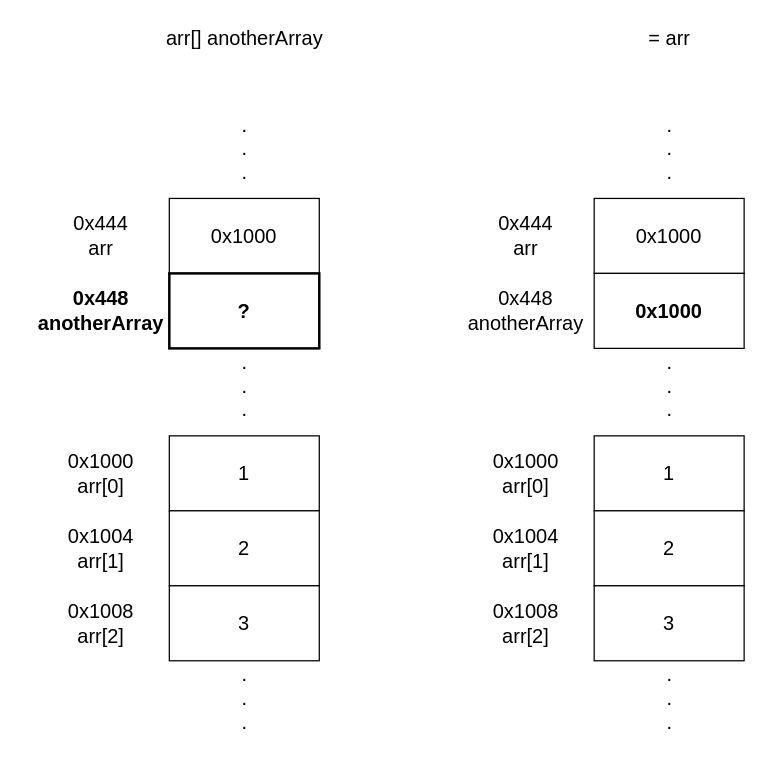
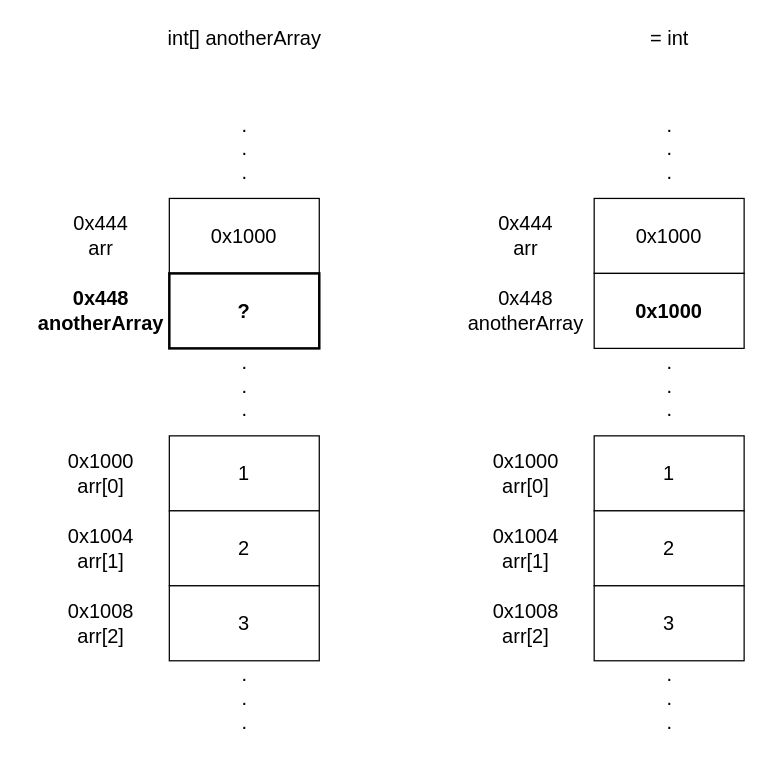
node "arr[] anotherArray": label "arr[] anotherArray" -> "int[] anotherArray"
node "= arr": label "= arr" -> "= int"
